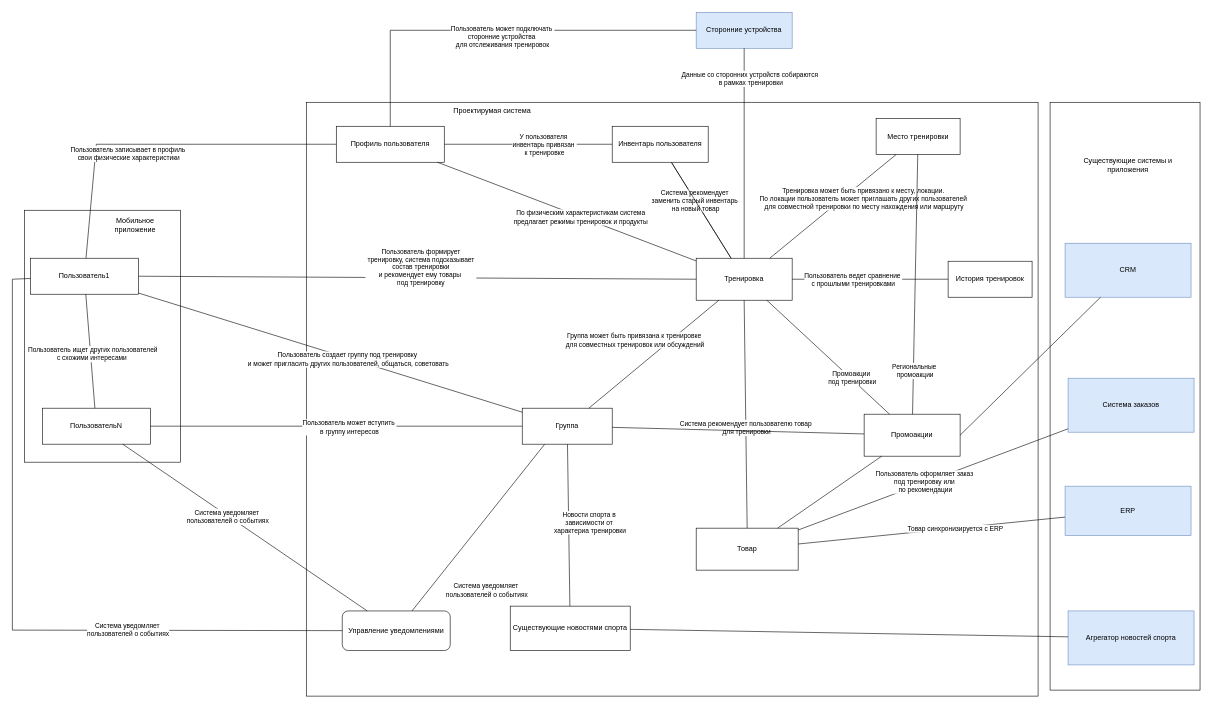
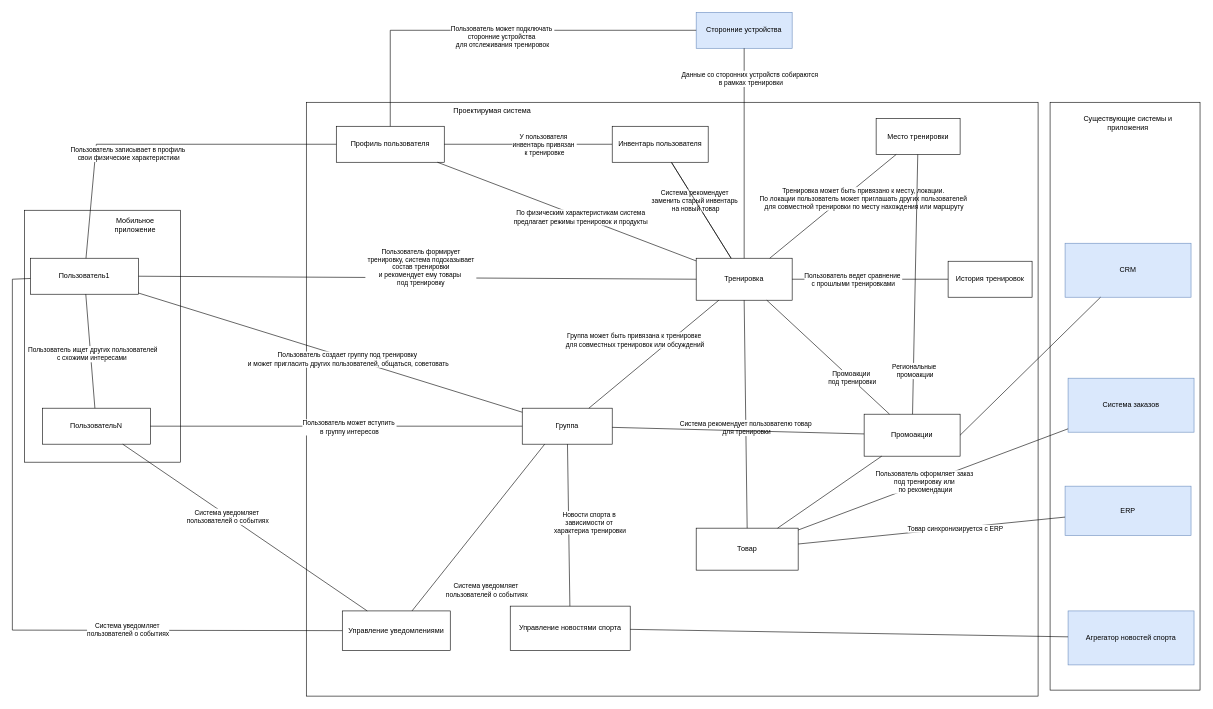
node "Существующие системы и приложения": moved (1128, 165) -> (1128, 123)
node "Существующие новостями спорта": label "Существующие новостями спорта" -> "Управление новостями спорта"
node "Управление уведомлениями": shape rounded rectangle -> rectangle
